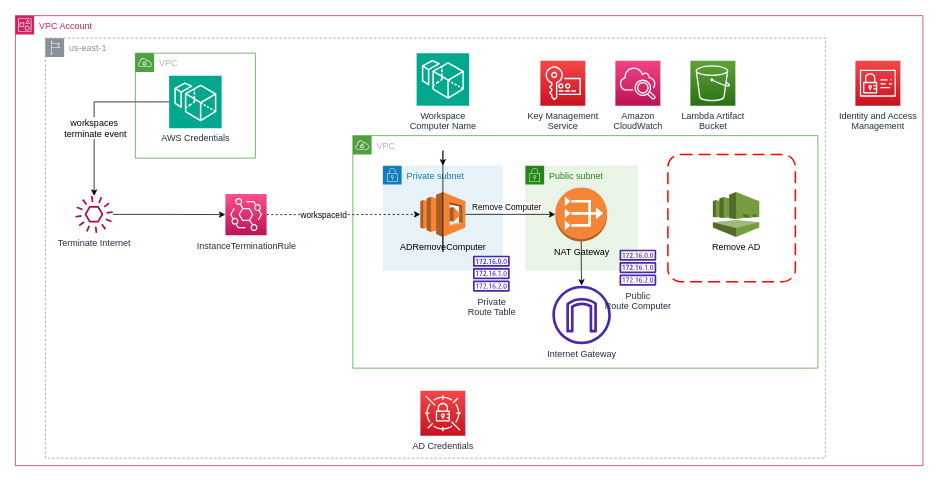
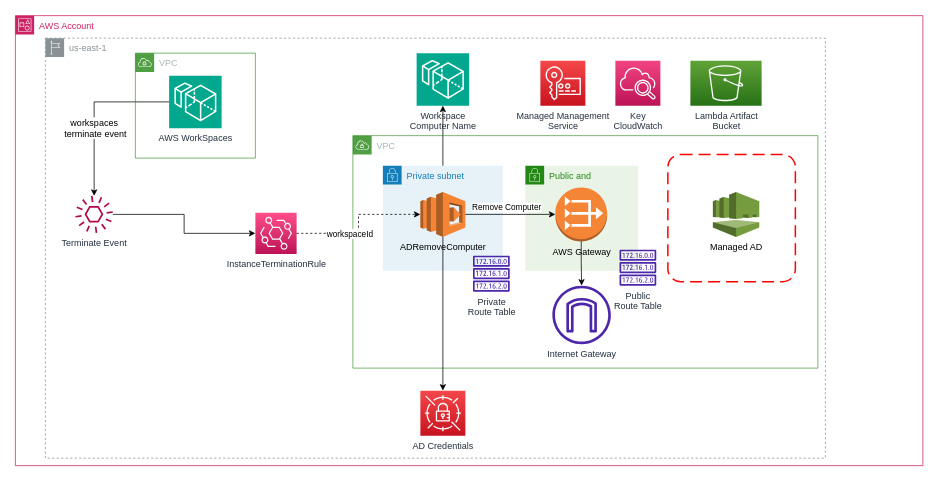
node "VPC Account": label "VPC Account" -> "AWS Account"
node "Lambda Artifact Bucket": size 45x45 -> 71x45
node "Identity and Access Management": removed
edge "ADRemoveComputer" -> "WorkspaceComputer Name": added
node "Key Management Service": label "Key Management Service" -> "Managed Management Service"
node "Amazon CloudWatch": label "Amazon CloudWatch" -> "Key CloudWatch"
node "AWS Credentials": label "AWS Credentials" -> "AWS WorkSpaces"
node "Public subnet": label "Public subnet" -> "Public and"
node "InstanceTerminationRule": moved (246, 214) -> (276, 233)
edge "ADRemoveComputer" -> "Private subnet": now "ADRemoveComputer" -> "AD Credentials"
node "Terminate Internet": label "Terminate Internet" -> "Terminate Event"
node "Remove AD": label "Remove AD" -> "Managed AD"
node "NAT Gateway": label "NAT Gateway" -> "AWS Gateway"
node "Public Route Computer": label "Public Route Computer" -> "Public Route Table"
